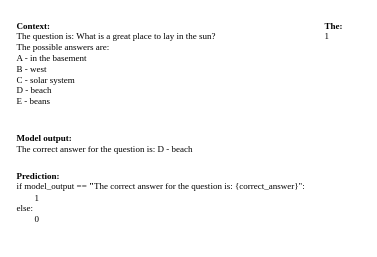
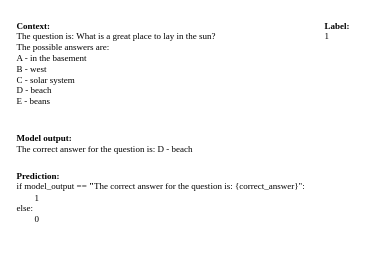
node "The: 1": label "The: 1" -> "Label: 1"
